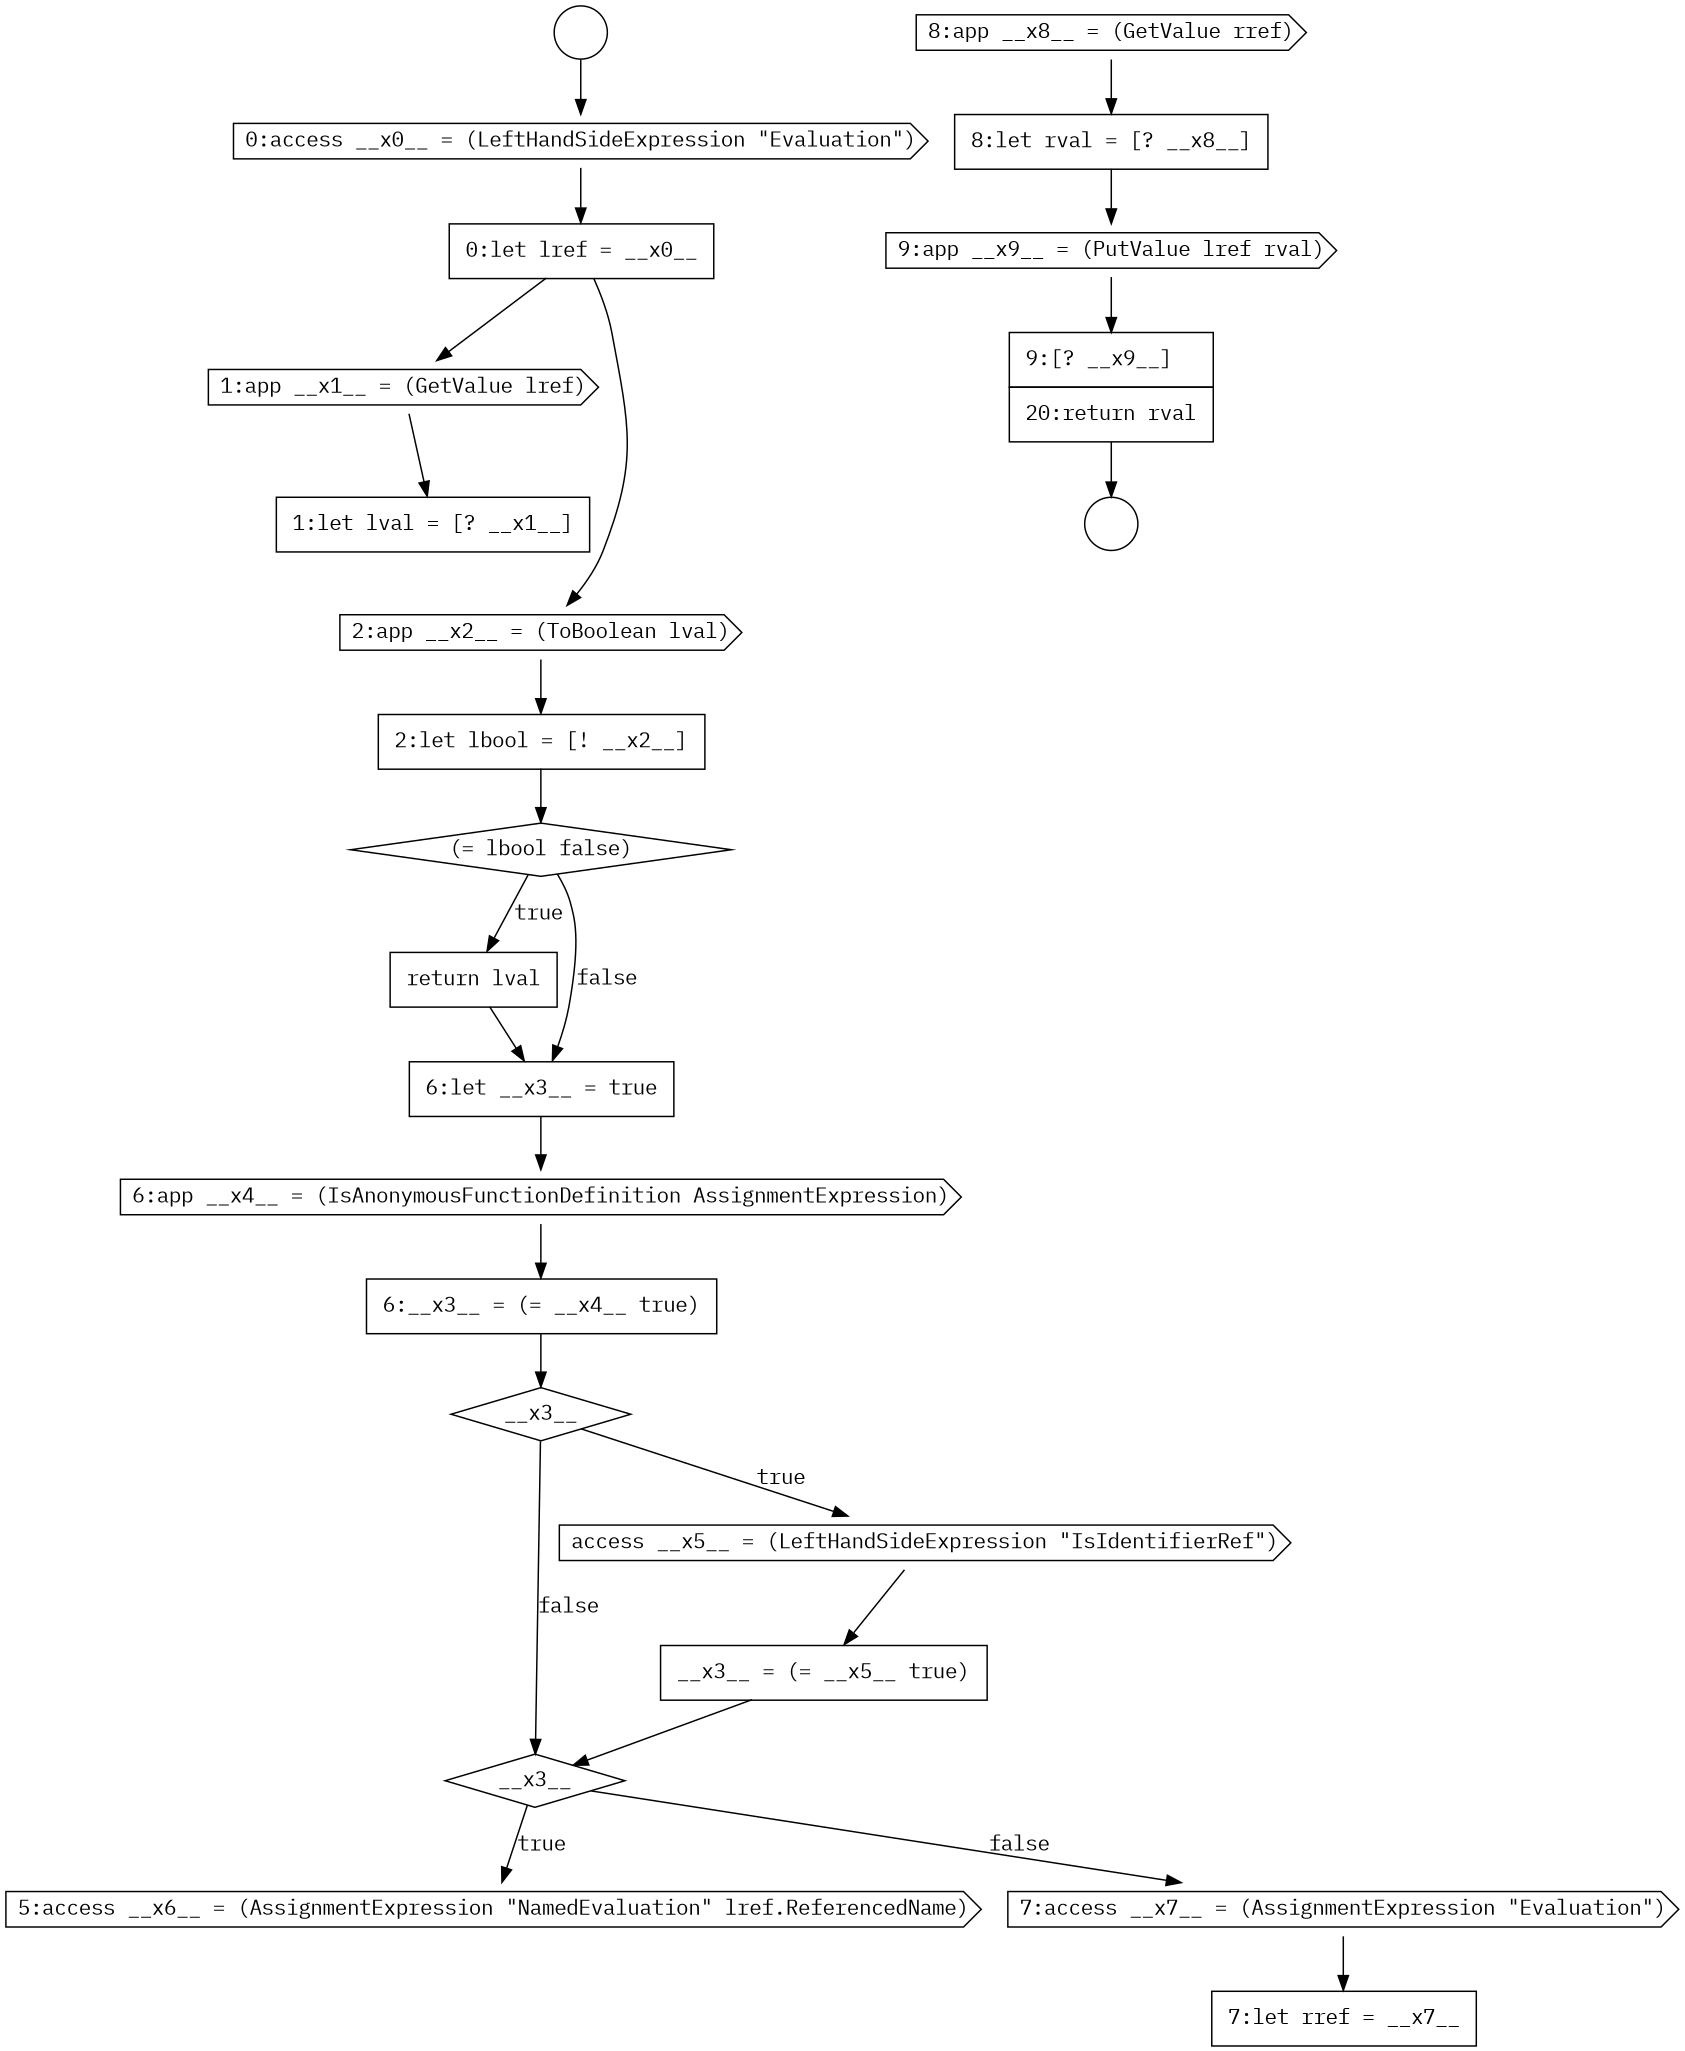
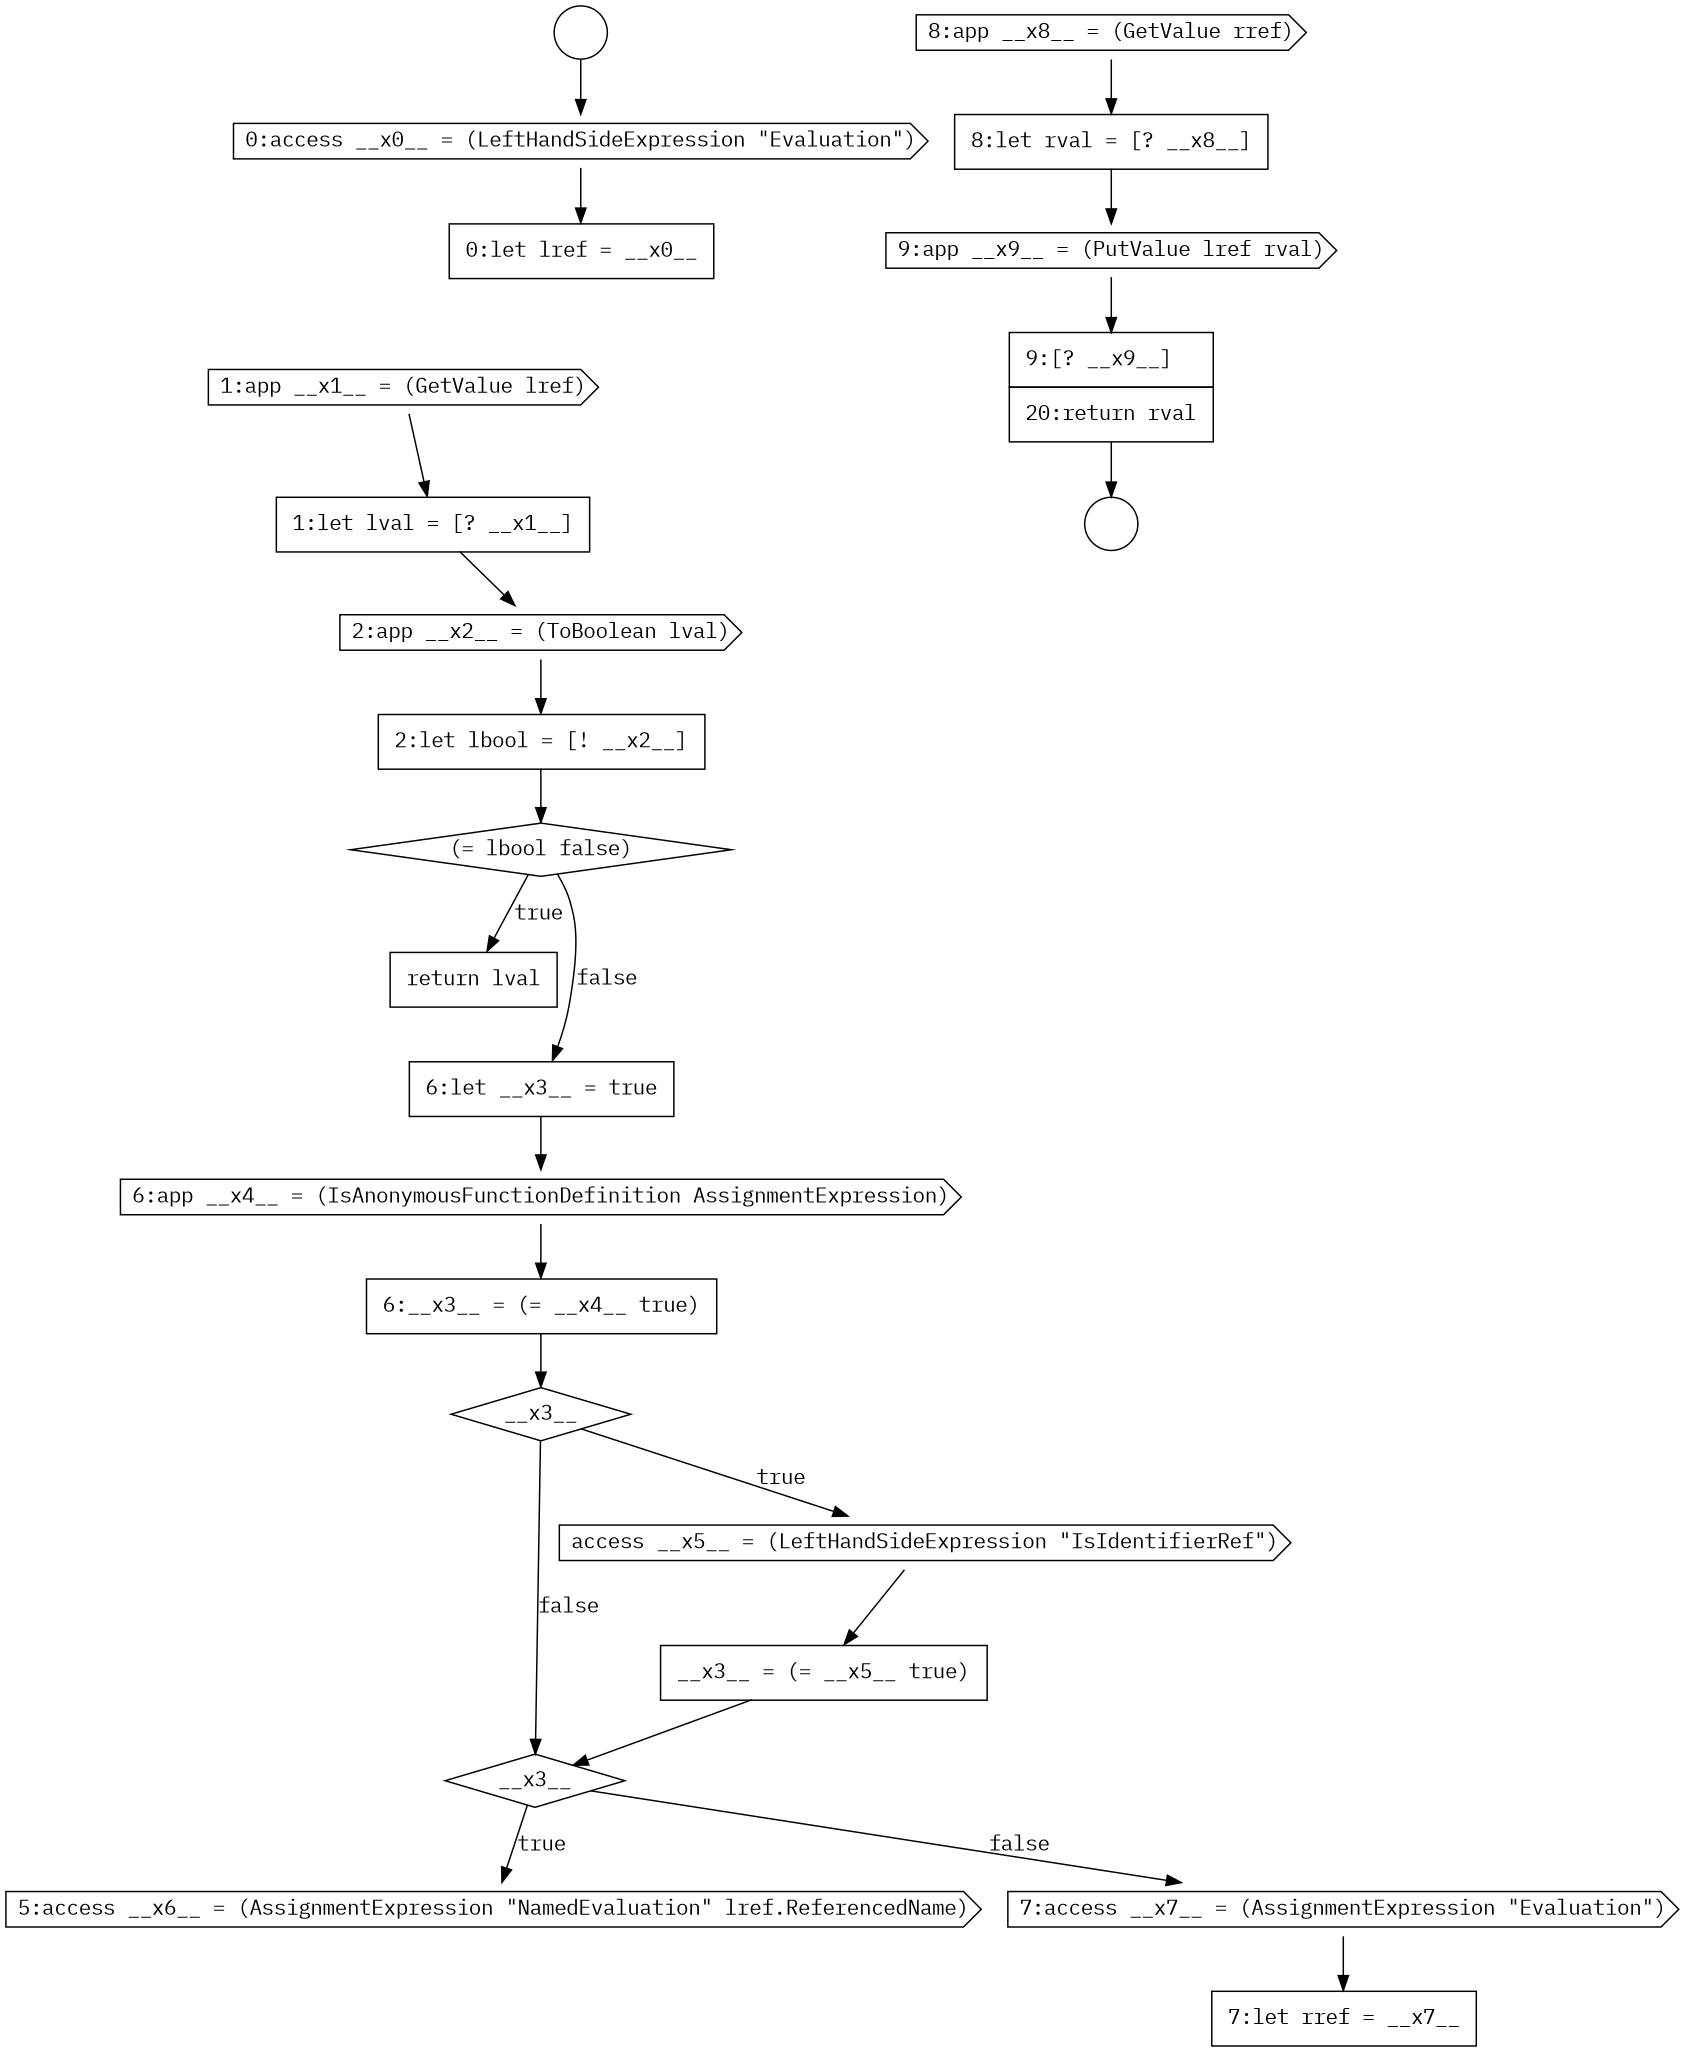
edge "0:let lref = __x0__" -> "1:app __x1__ = (GetValue lref)": removed
edge "0:let lref = __x0__" -> "2:app __x2__ = (ToBoolean lval)": now "1:let lval = [? __x1__]" -> "2:app __x2__ = (ToBoolean lval)"
edge "return lval" -> "6:let __x3__ = true": removed
